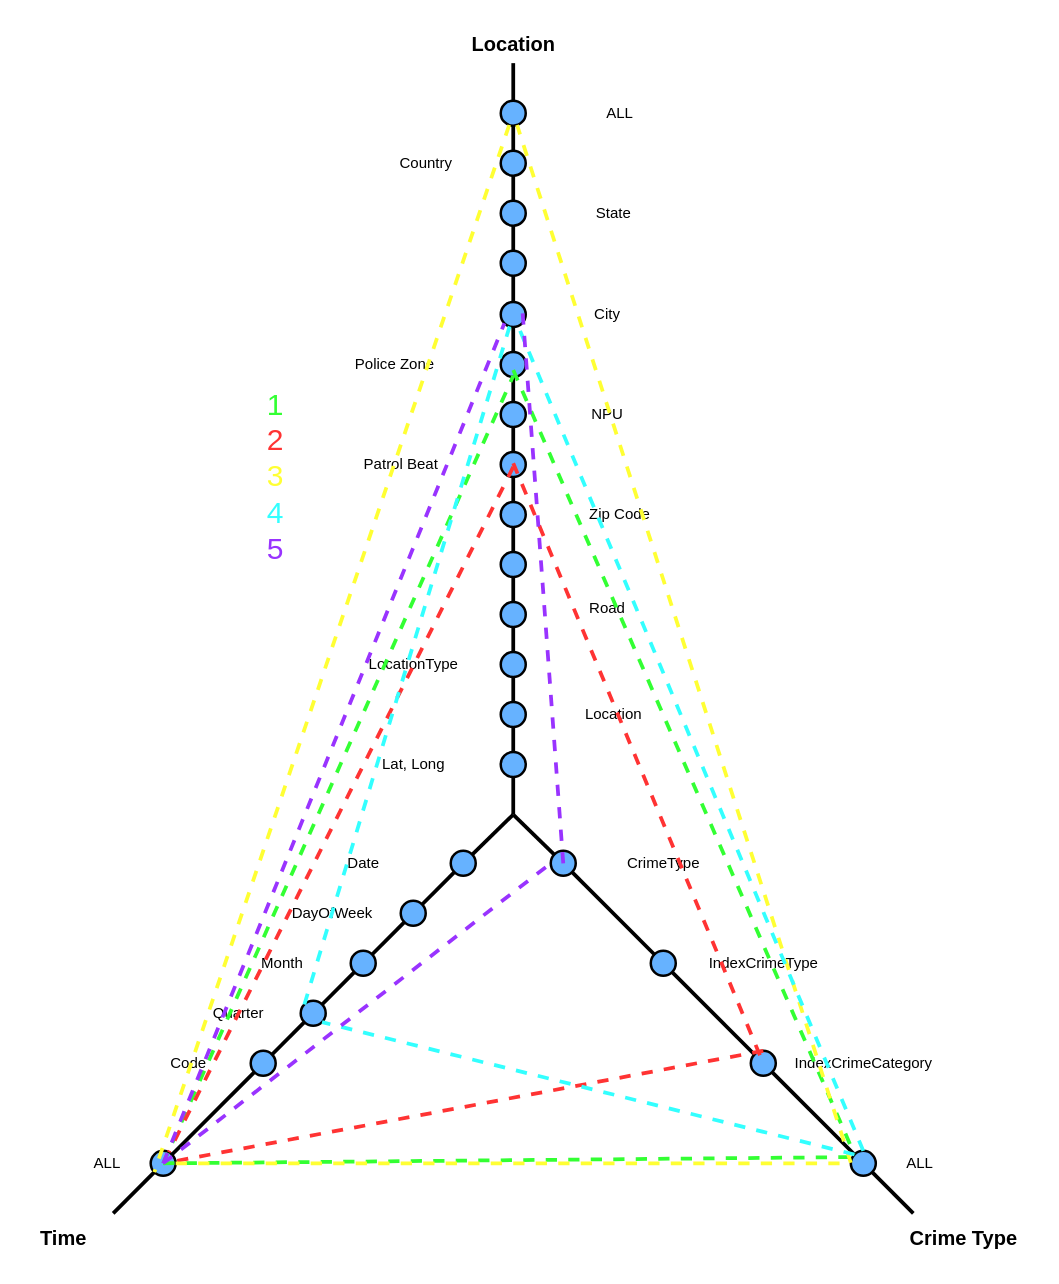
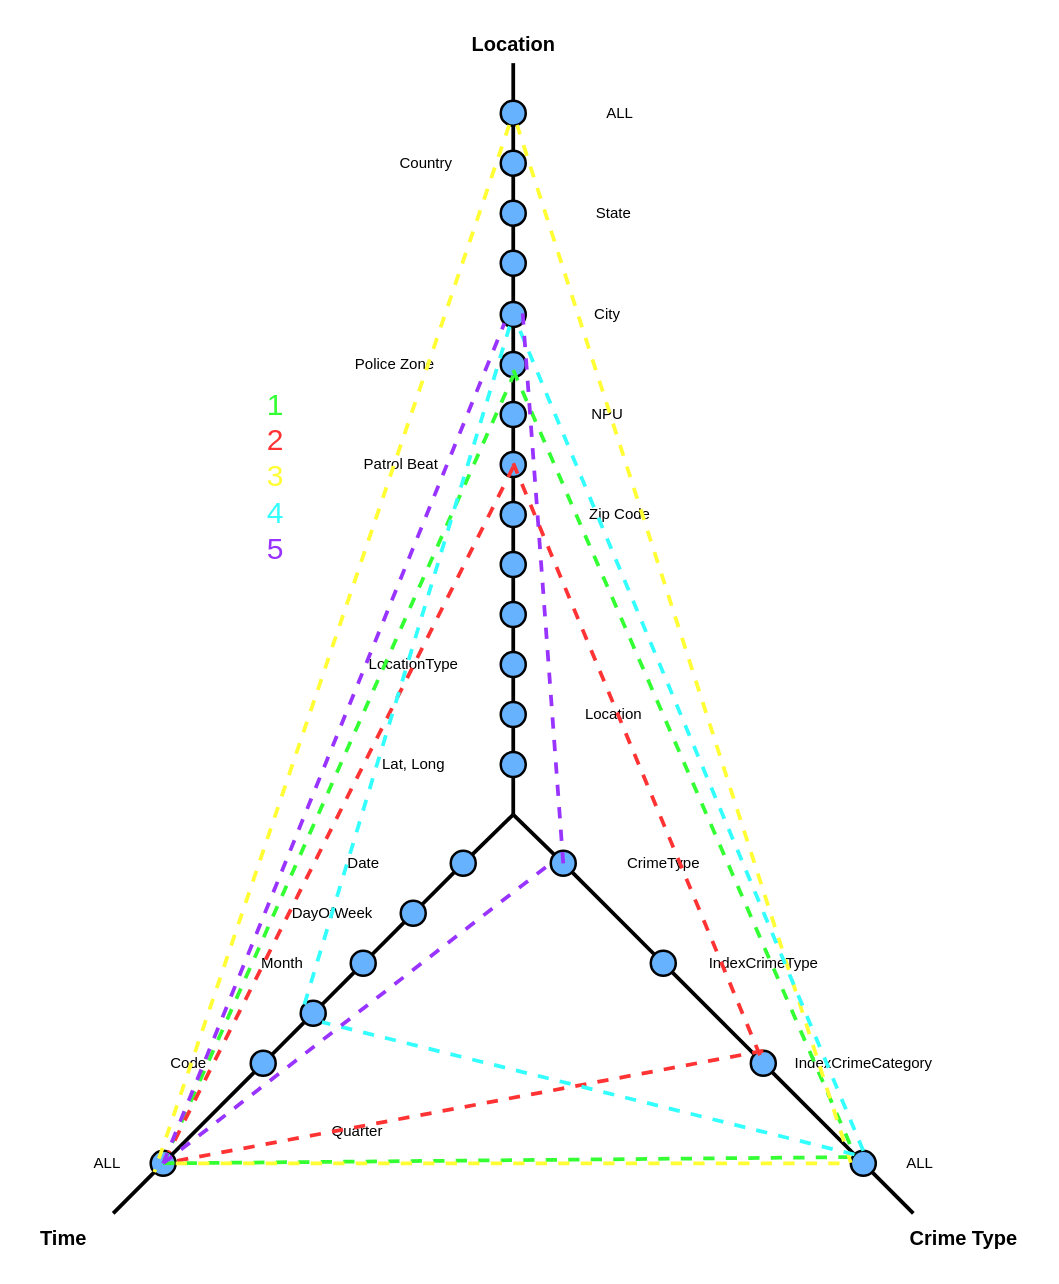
node "Road": removed
node "Quarter": moved (238, 1013) -> (357, 1132)
